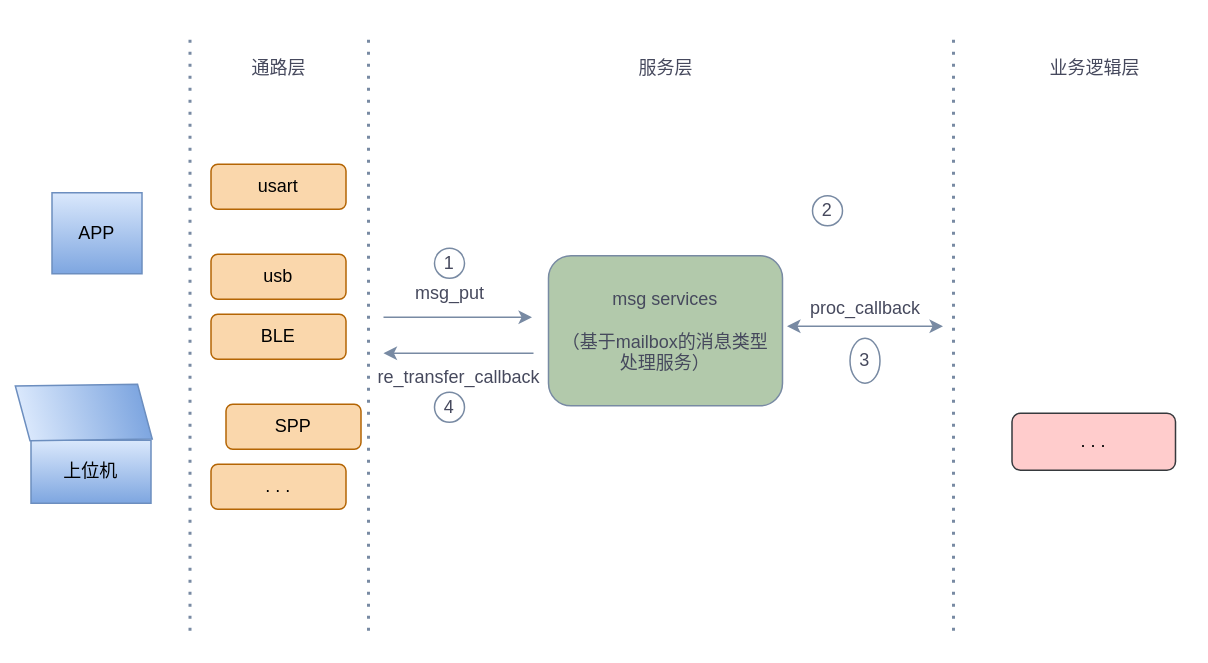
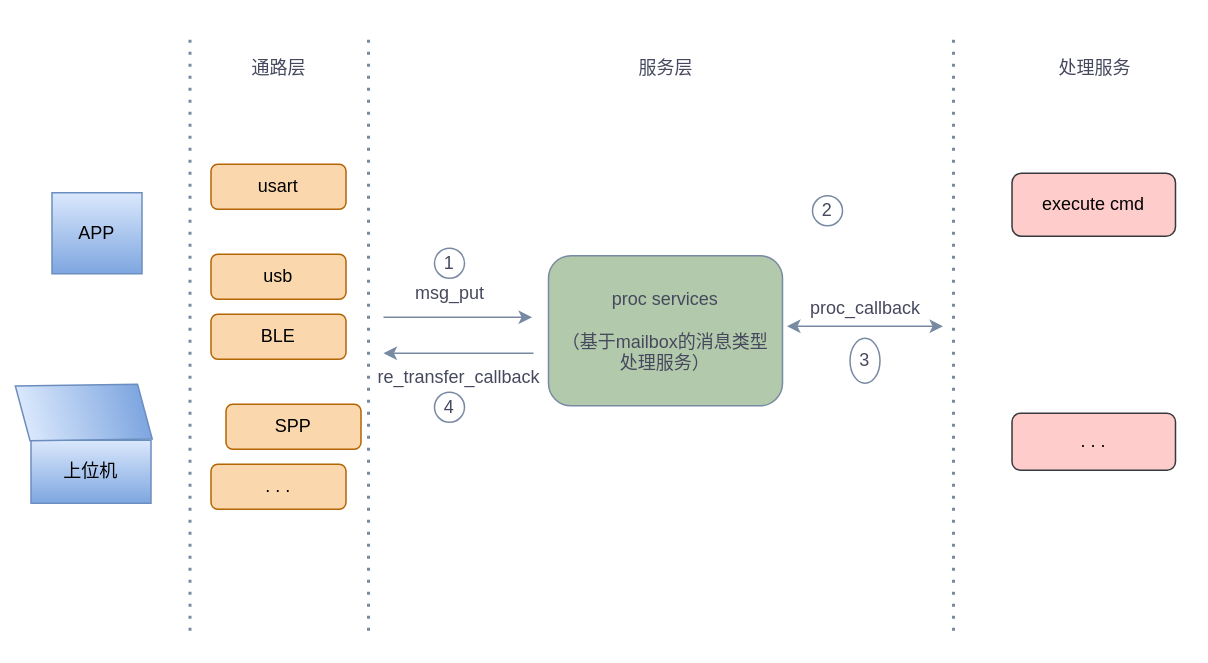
node "业务逻辑层": label "业务逻辑层" -> "处理服务"
node "execute cmd": added
node "msg services （基于mailbox的消息类型 处理服务）": label "msg services （基于mailbox的消息类型 处理服务）" -> "proc services （基于mailbox的消息类型 处理服务）"
